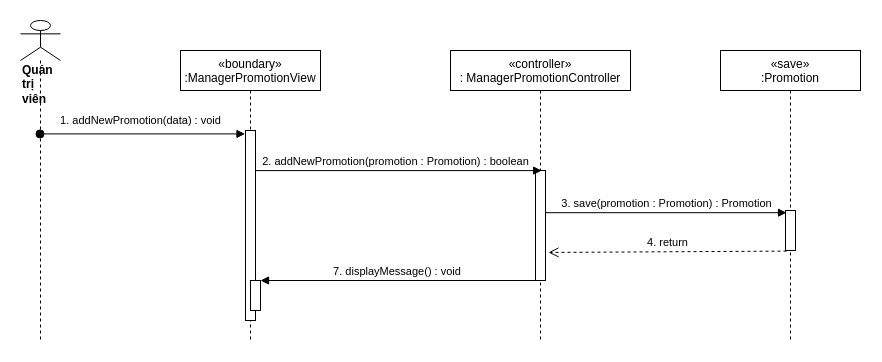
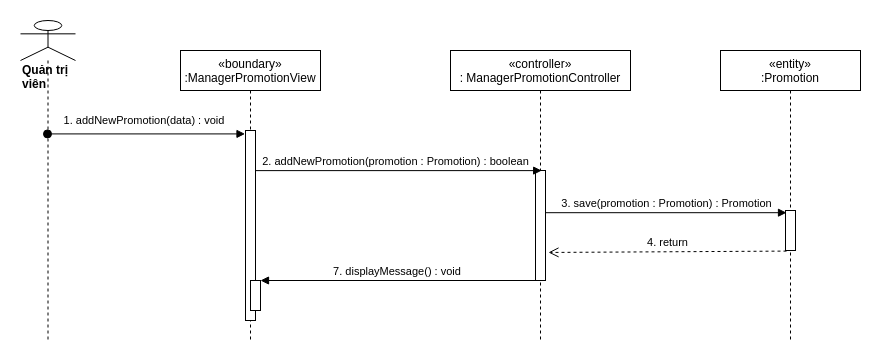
node "«save» :Promotion": label "«save» :Promotion" -> "«entity» :Promotion"
node "Quản trị viên": size 40x320 -> 55x320
